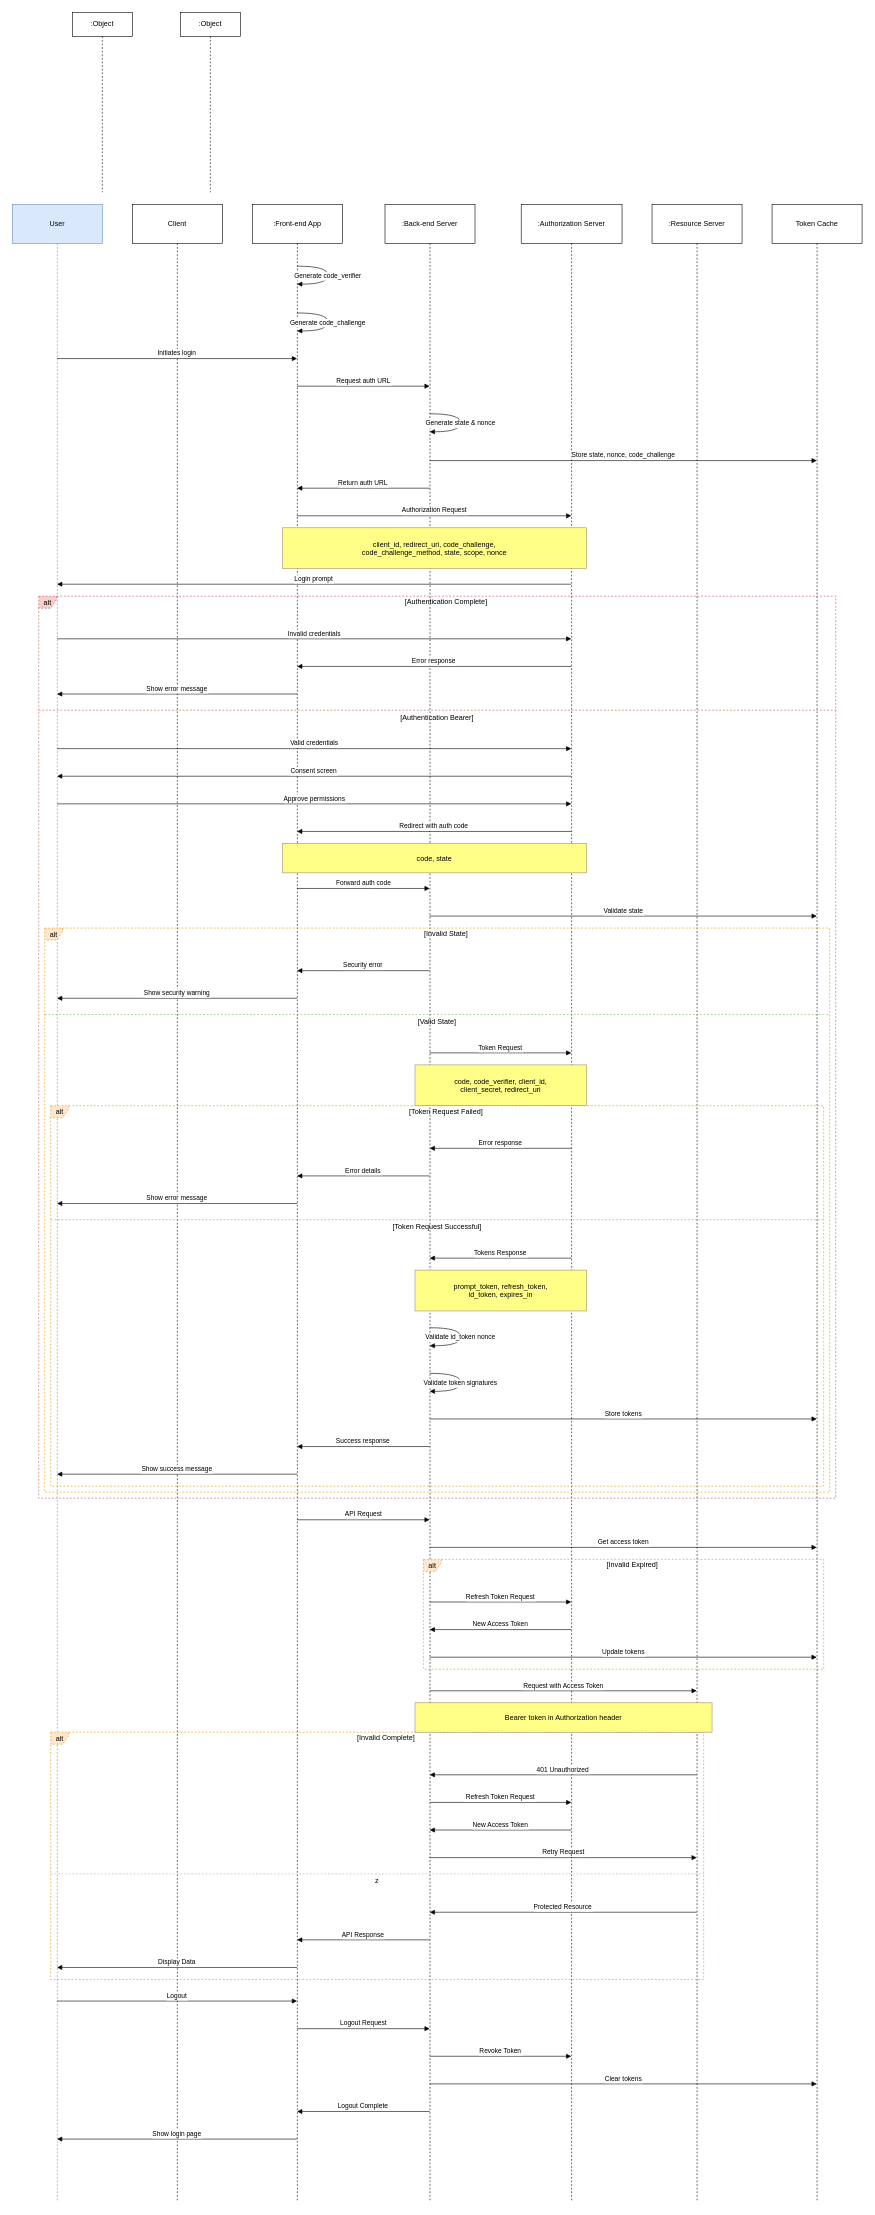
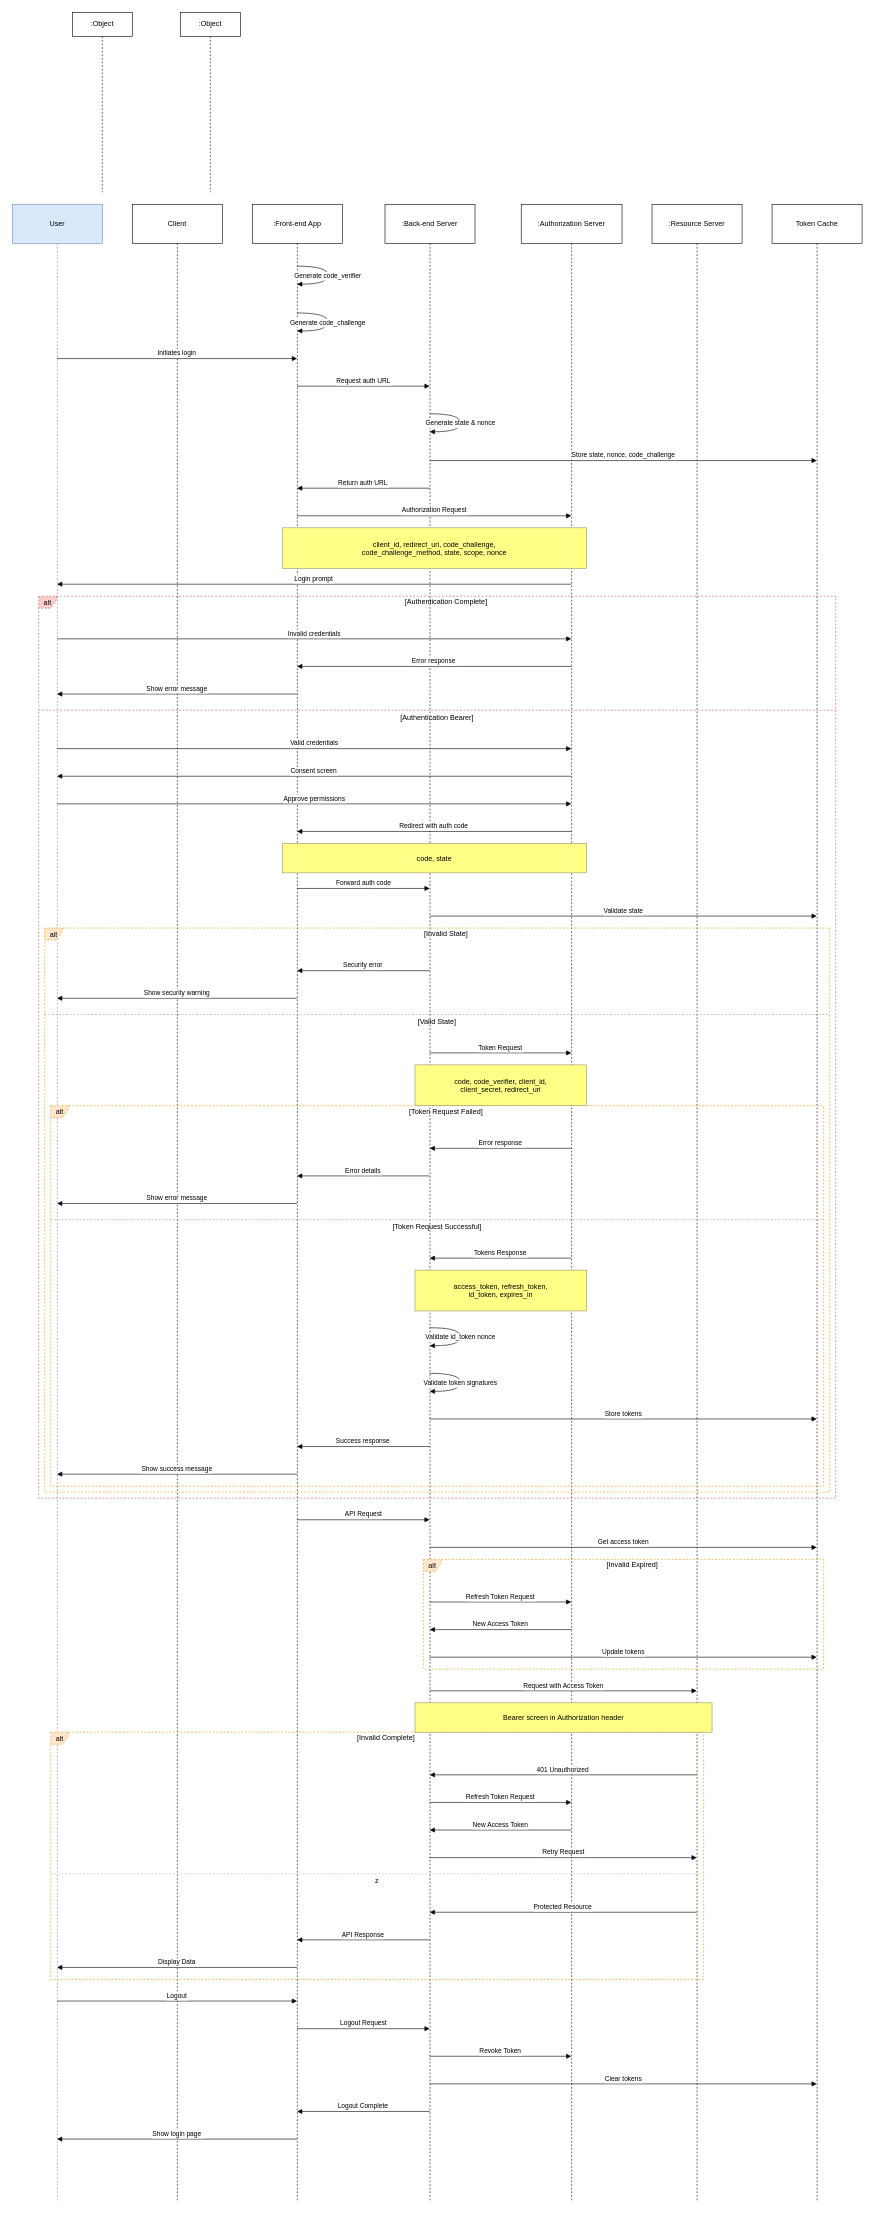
node "prompt_token, refresh_token, id_token, expires_in": label "prompt_token, refresh_token, id_token, expires_in" -> "access_token, refresh_token, id_token, expires_in"
node "Bearer token in Authorization header": label "Bearer token in Authorization header" -> "Bearer screen in Authorization header"
